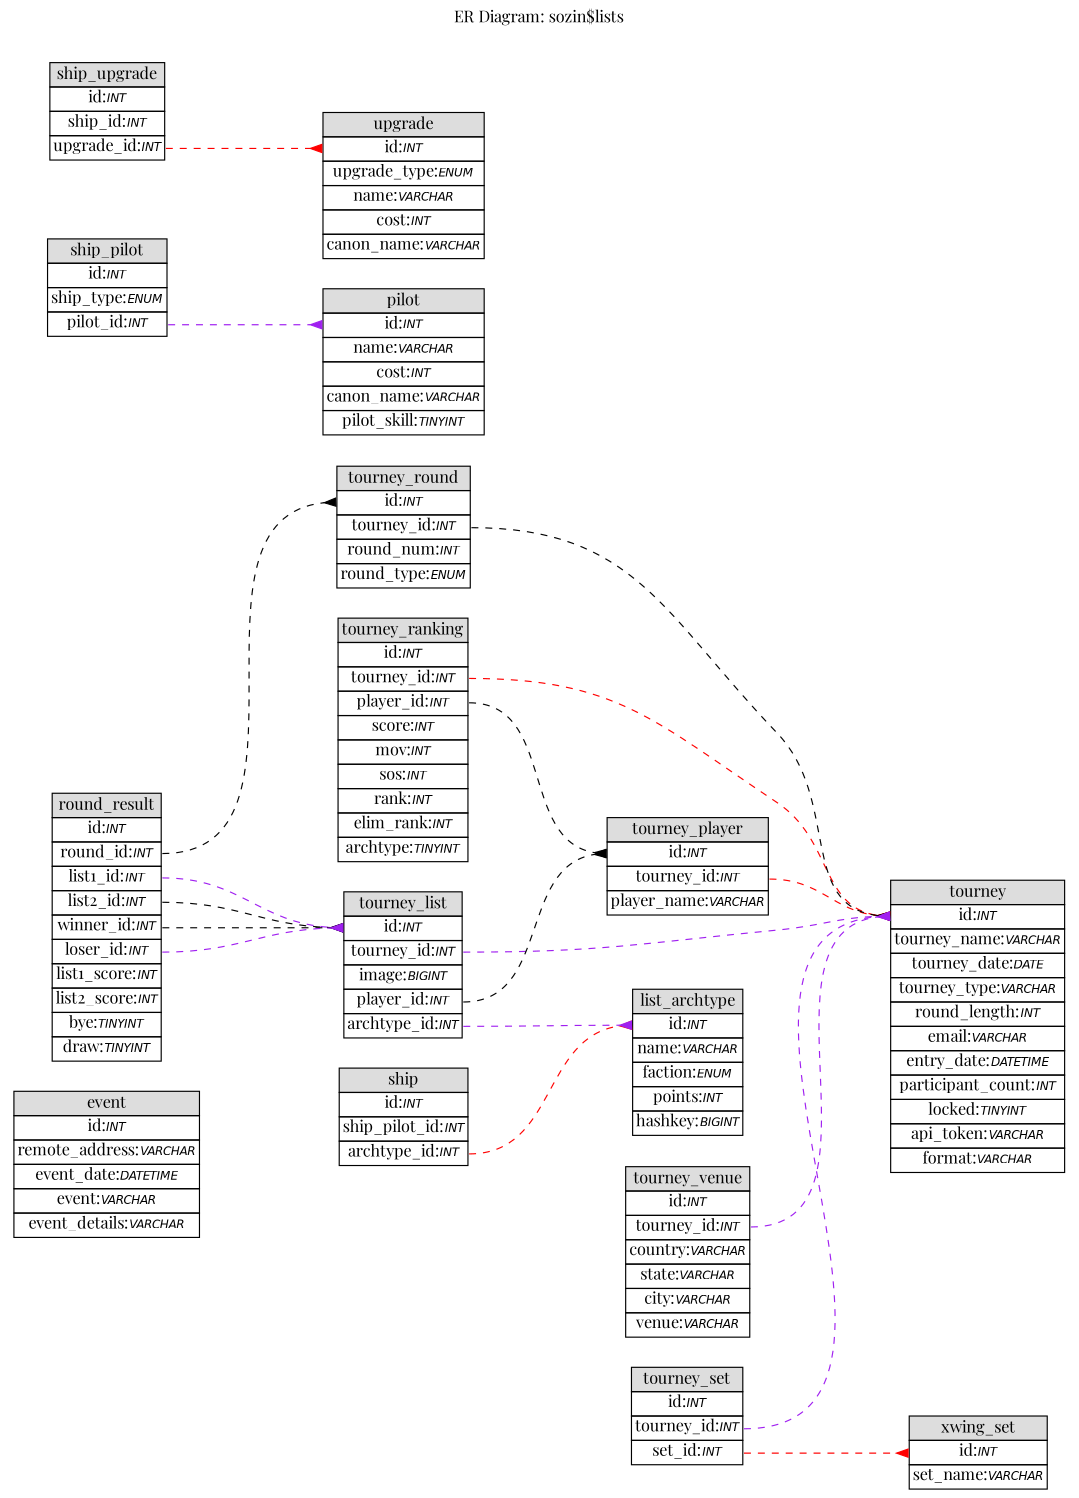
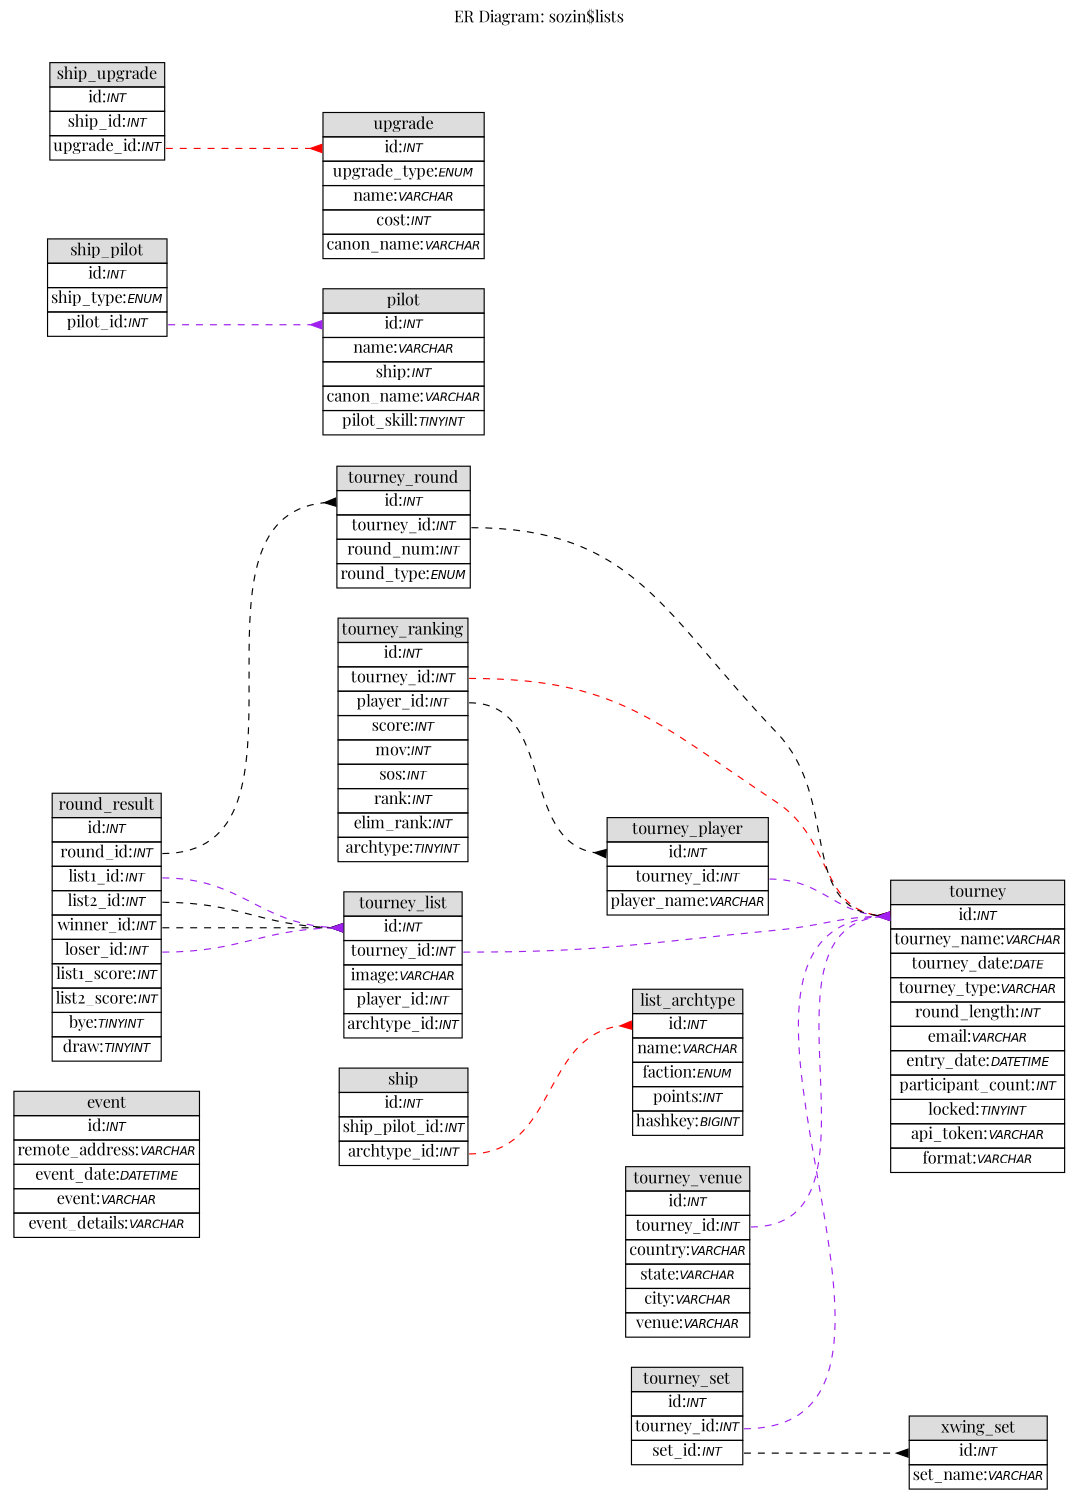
node "pilot": text "cost:" -> "ship:"
edge "tourney_player" -> "tourney": color red -> purple
edge "tourney_list" -> "tourney_player": removed
node "tourney_list": text "BIGINT" -> "VARCHAR"
edge "tourney_list" -> "list_archtype": removed
edge "tourney_set" -> "xwing_set": color red -> black
